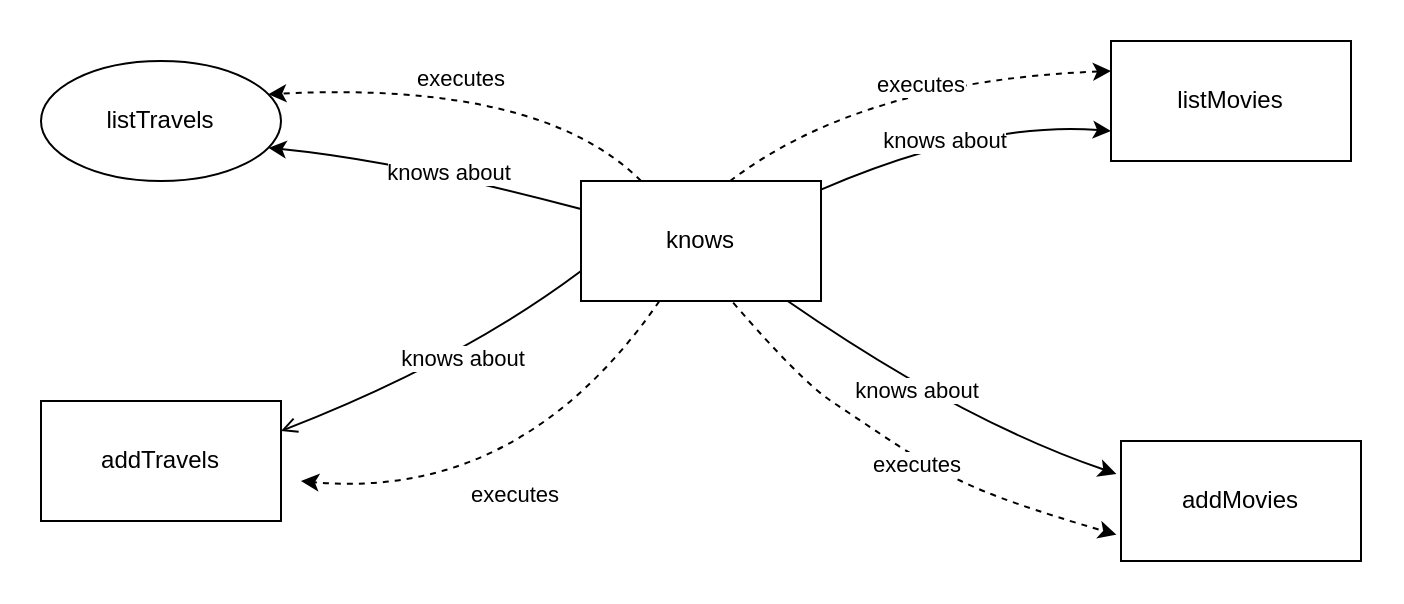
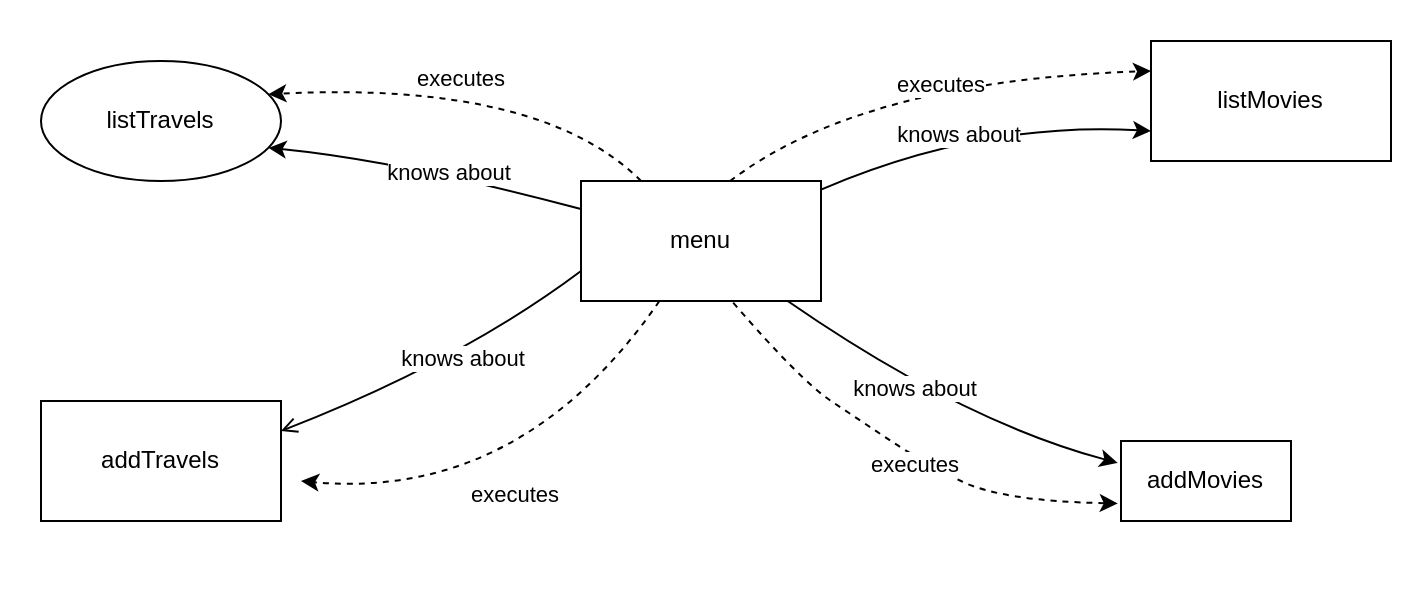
node "listMovies": moved (1231, 101) -> (1271, 101)
node "knows": label "knows" -> "menu"
node "addMovies": size 240x120 -> 170x80
